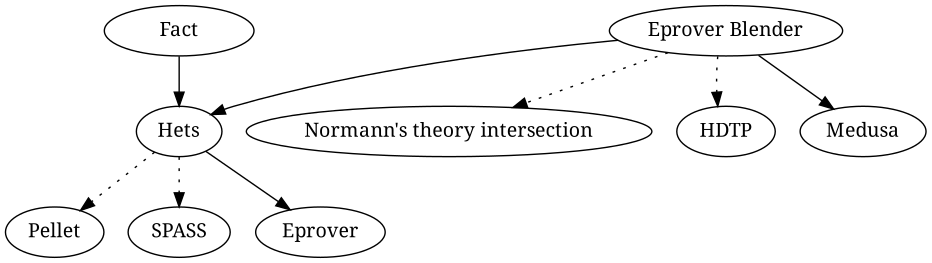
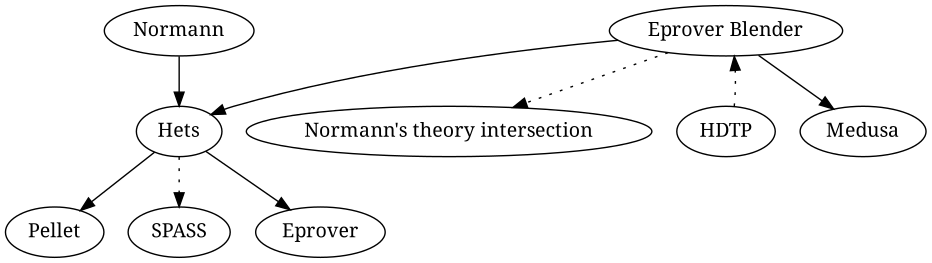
node "Fact": label "Fact" -> "Normann"
edge "Eprover Blender" -> "HDTP": reversed
edge "Hets" -> "Pellet": style dotted -> solid
